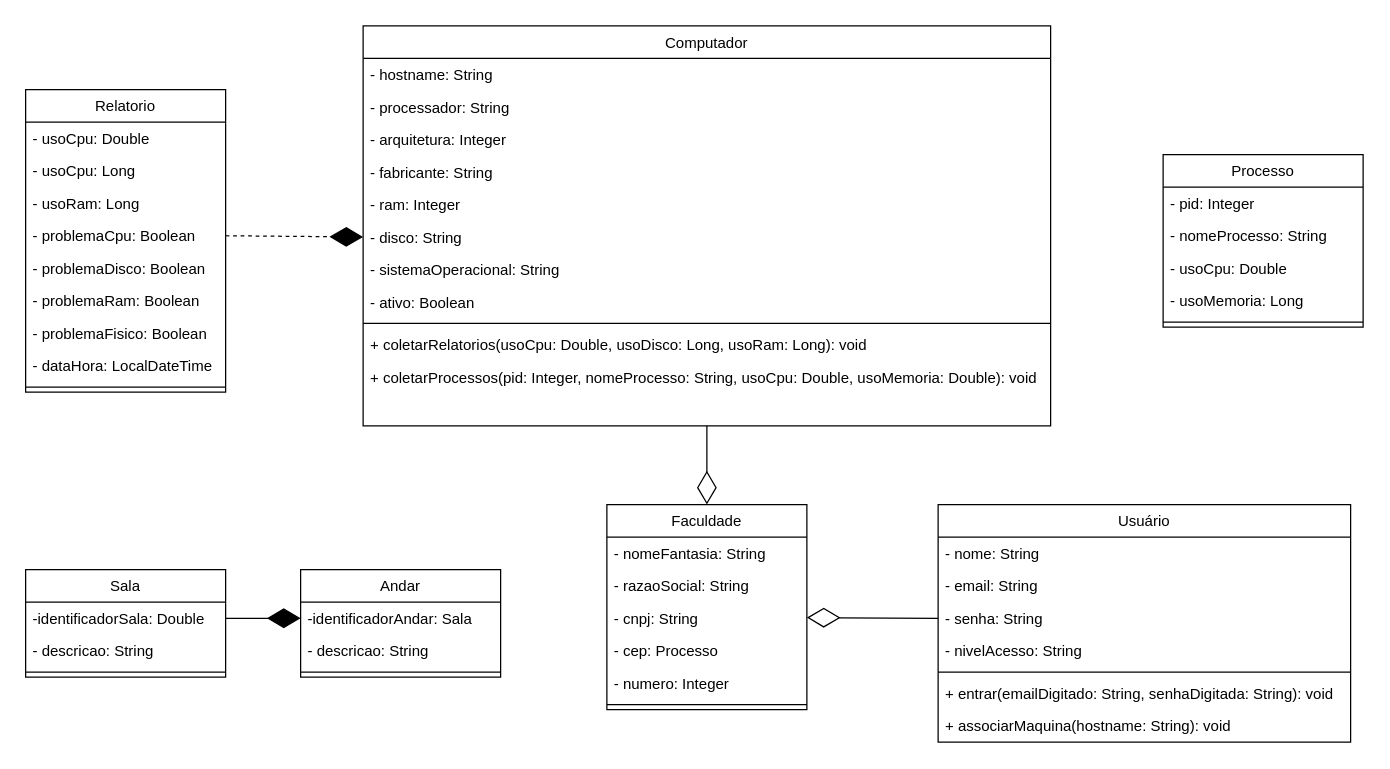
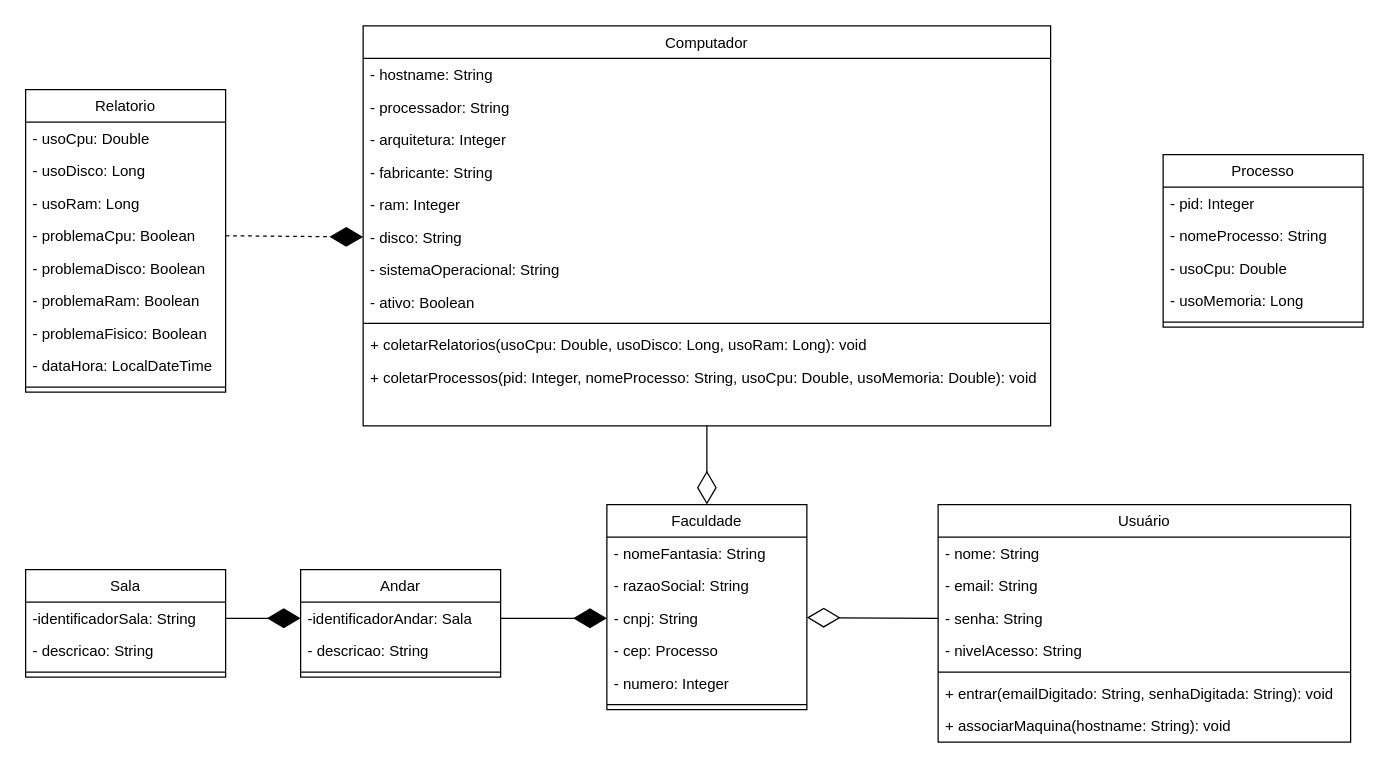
node "- usoCpu: Long": label "- usoCpu: Long" -> "- usoDisco: Long"
edge "-identificadorAndar: Sala" -> "- cnpj: String": added
node "-identificadorSala: Double": label "-identificadorSala: Double" -> "-identificadorSala: String"
